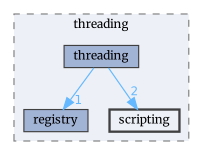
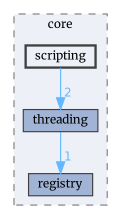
cluster "threading": label "threading" -> "core"
edge "threading" -> "scripting": reversed
